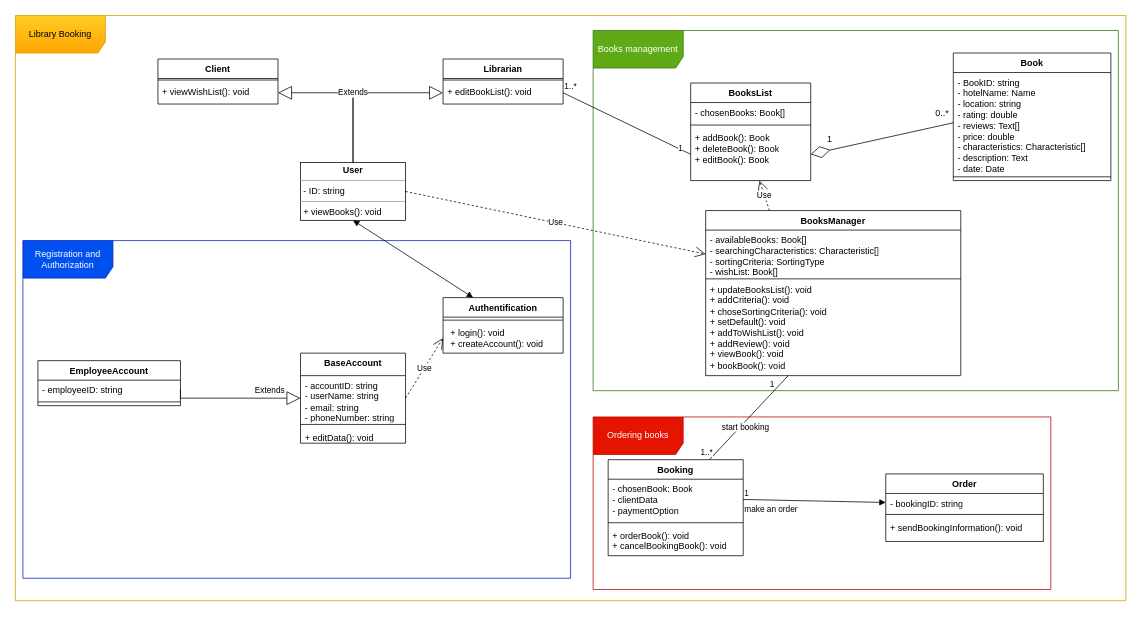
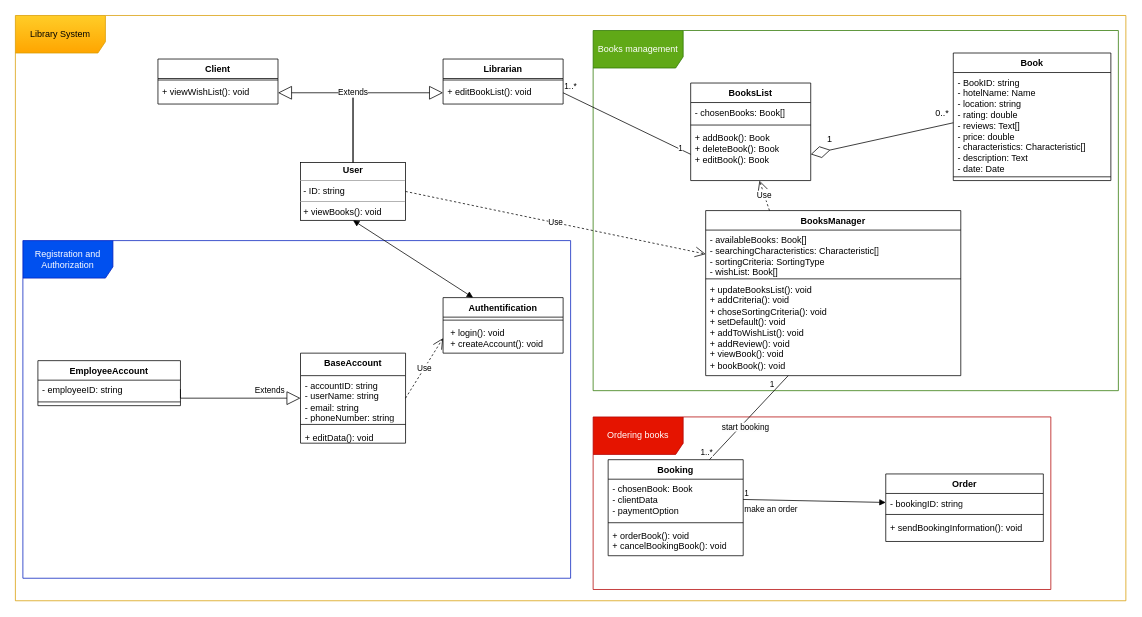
node "Library Booking": label "Library Booking" -> "Library System"
